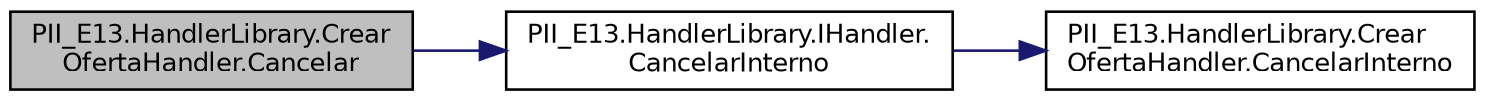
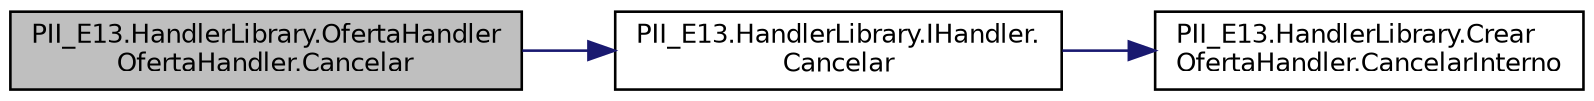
node "PII_E13.HandlerLibrary.Crear OfertaHandler.Cancelar": label "PII_E13.HandlerLibrary.Crear OfertaHandler.Cancelar" -> "PII_E13.HandlerLibrary.OfertaHandler OfertaHandler.Cancelar"
node "PII_E13.HandlerLibrary.IHandler. CancelarInterno": label "PII_E13.HandlerLibrary.IHandler. CancelarInterno" -> "PII_E13.HandlerLibrary.IHandler. Cancelar"
